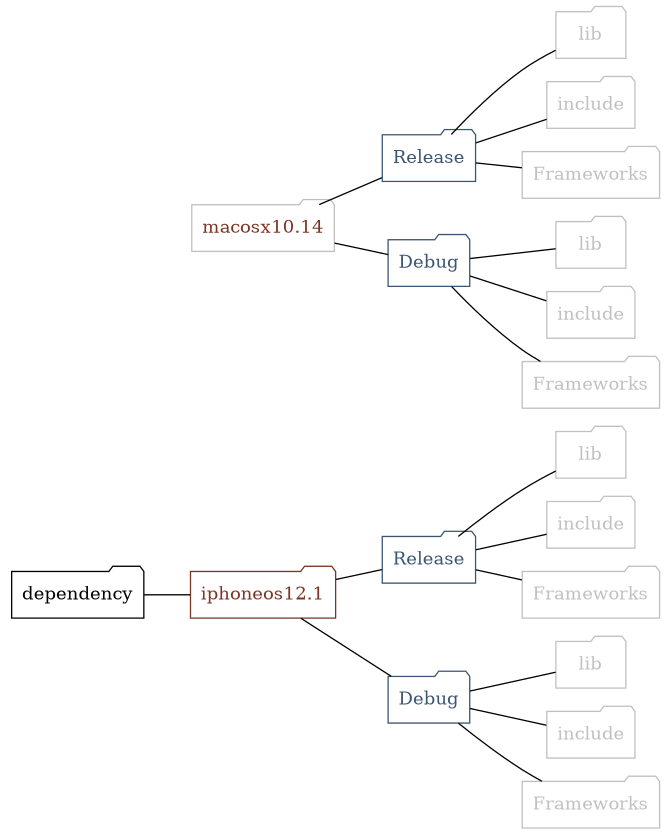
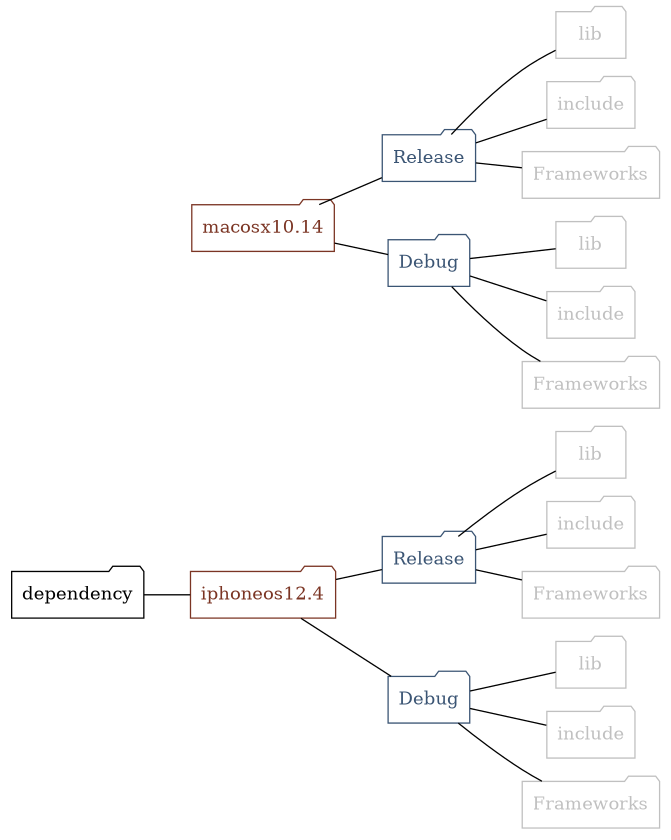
node "macosx10.14": color gray -> #7b3524
node "iphoneos12.1": label "iphoneos12.1" -> "iphoneos12.4"
